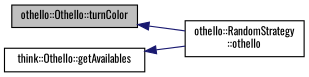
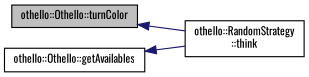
node "othello::RandomStrategy ::othello": label "othello::RandomStrategy ::othello" -> "othello::RandomStrategy ::think"
node "think::Othello::getAvailables": label "think::Othello::getAvailables" -> "othello::Othello::getAvailables"
